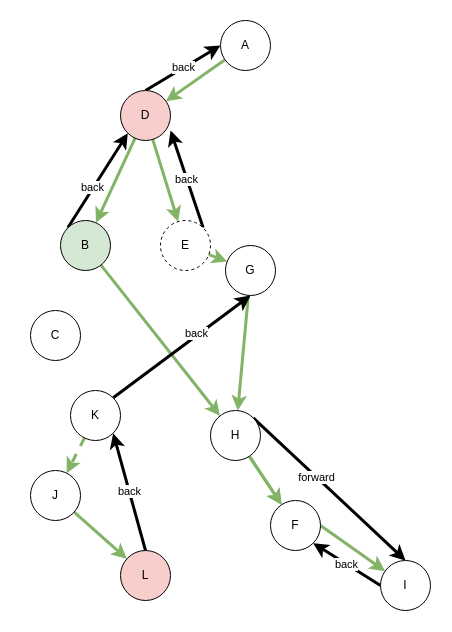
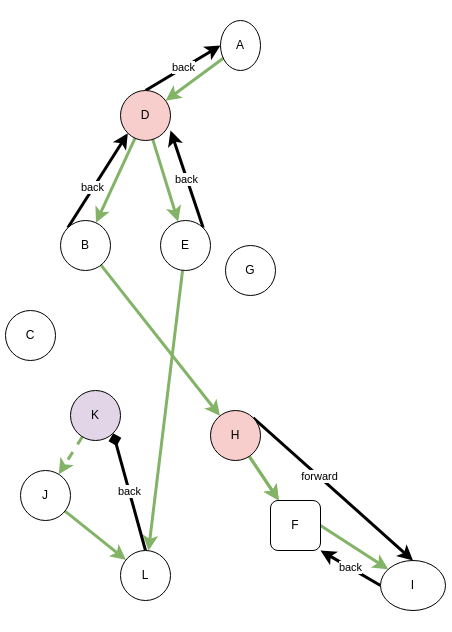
node "A": size 50x50 -> 40x50
node "B": fillcolor #d5e8d4 -> #ffffff
node "E": style dashed -> solid
edge "E" -> "G": now "E" -> "L"
node "C": moved (56, 336) -> (31, 336)
edge "G" -> "H": removed
edge "K" -> "G": removed, label "back"
node "K": fillcolor #ffffff -> #e1d5e7
node "H": fillcolor #ffffff -> #f8cecc
edge "L" -> "K": arrowhead classic -> diamond
node "J": moved (56, 496) -> (46, 496)
node "F": shape ellipse -> rounded rectangle
node "L": fillcolor #f8cecc -> #ffffff
node "I": size 50x50 -> 65x50
